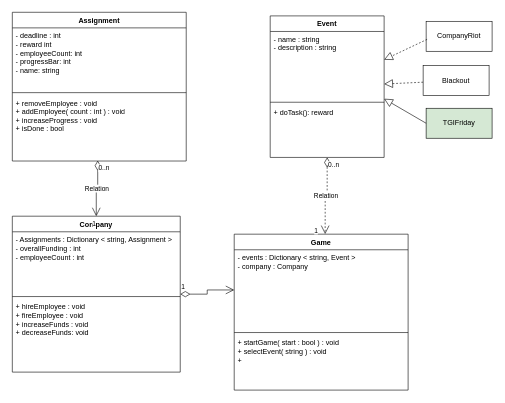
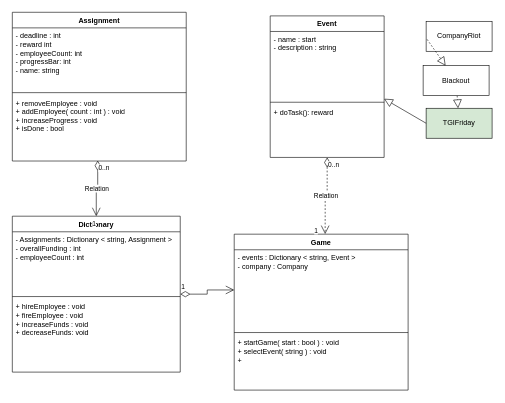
node "- name : string - description : string": label "- name : string - description : string" -> "- name : start - description : string"
edge "CompanyRiot" -> "Event": now "CompanyRiot" -> "Blackout"
edge "Blackout" -> "Event": now "Blackout" -> "TGIFriday"
node "Company": label "Company" -> "Dictionary"
